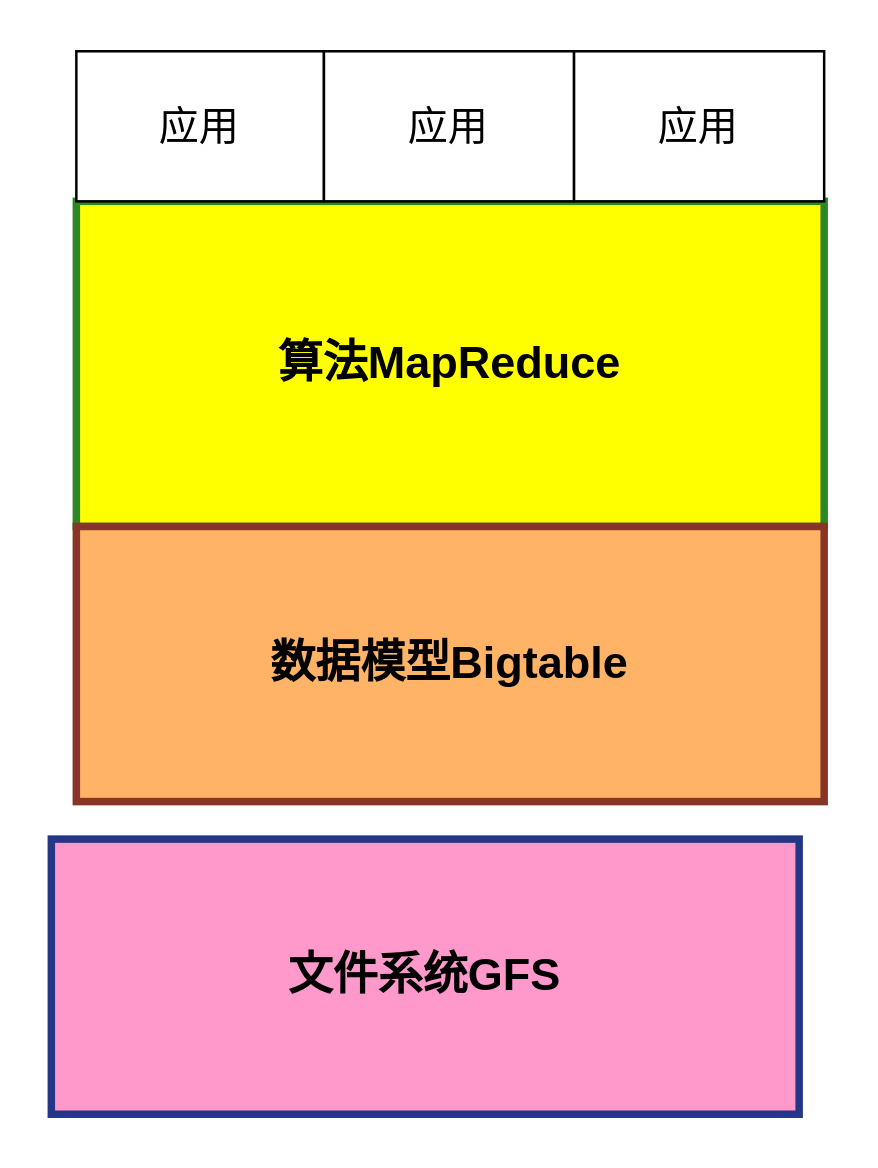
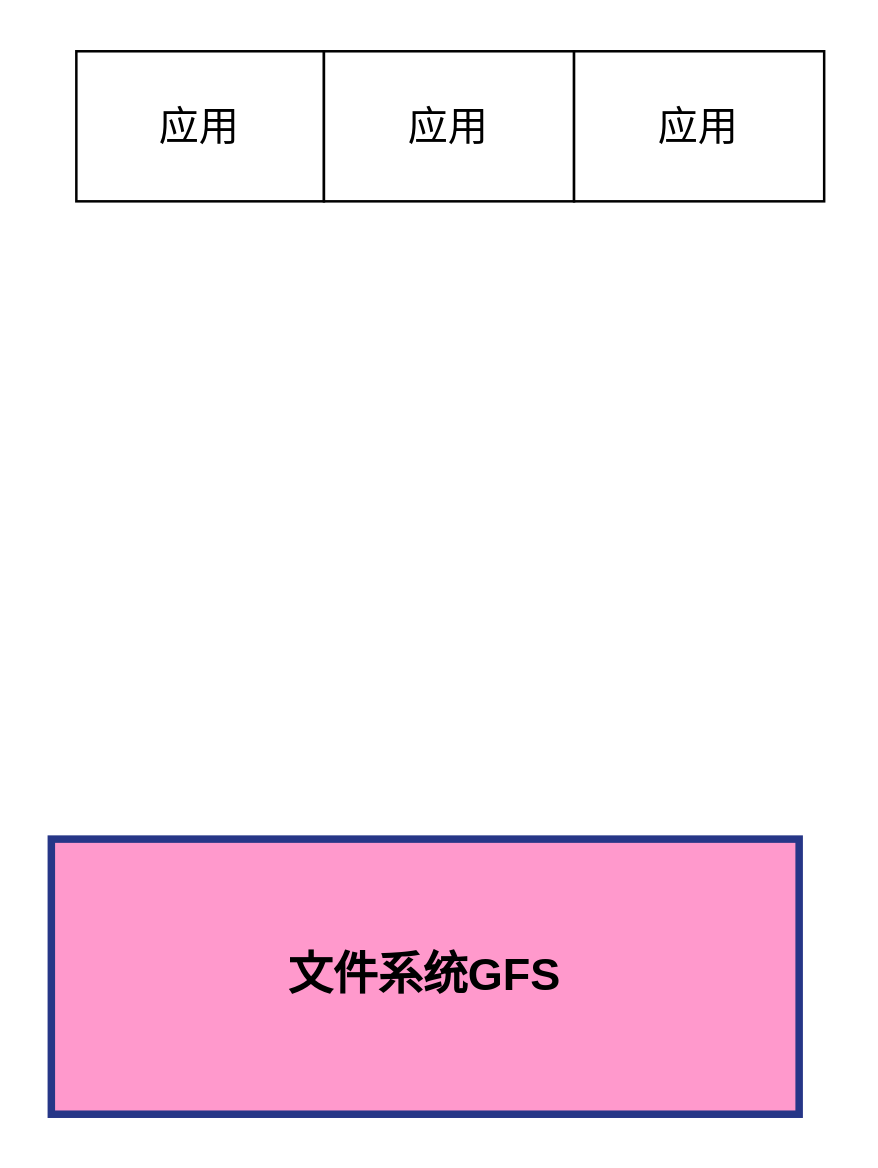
node "算法MapReduce": removed
node "数据模型Bigtable": removed
